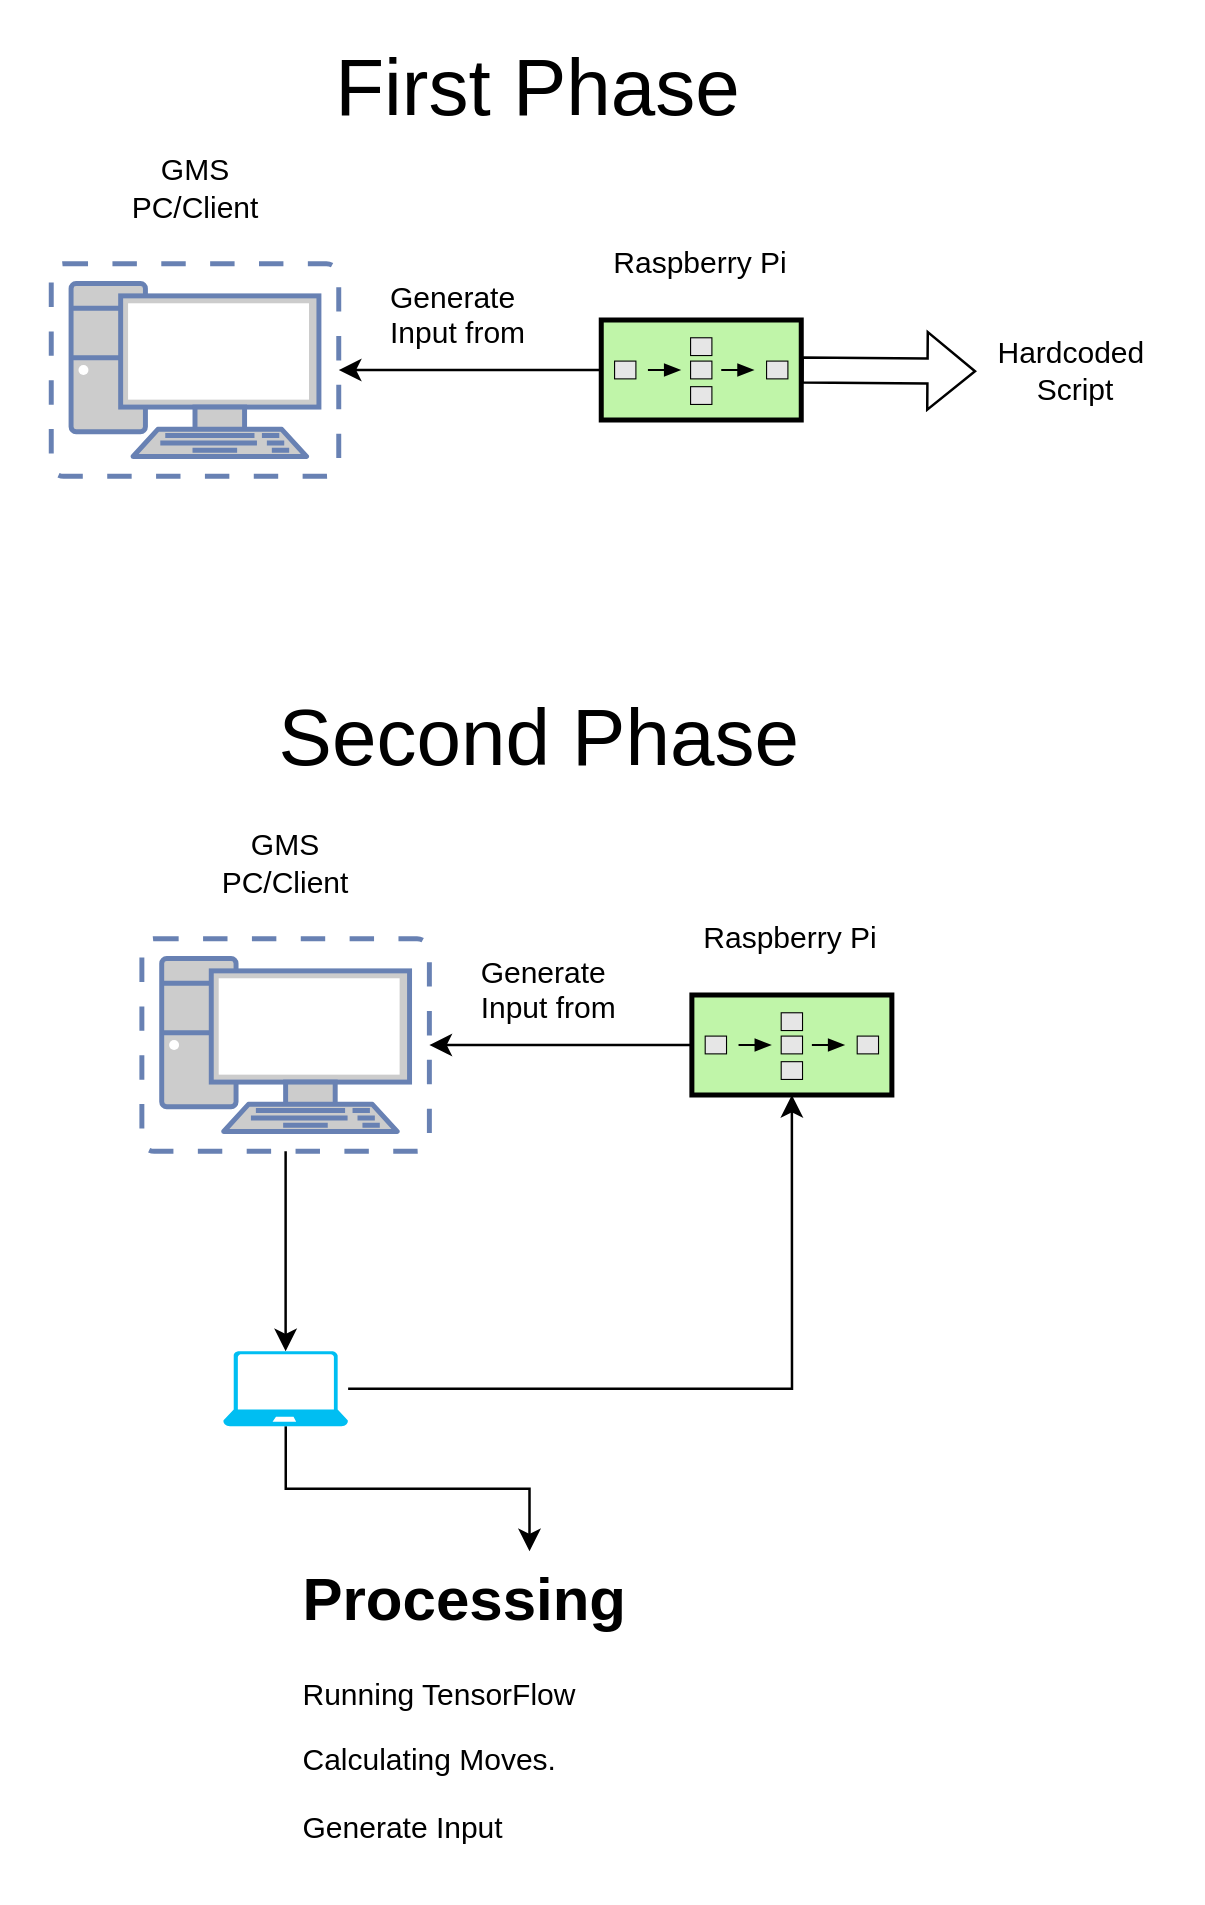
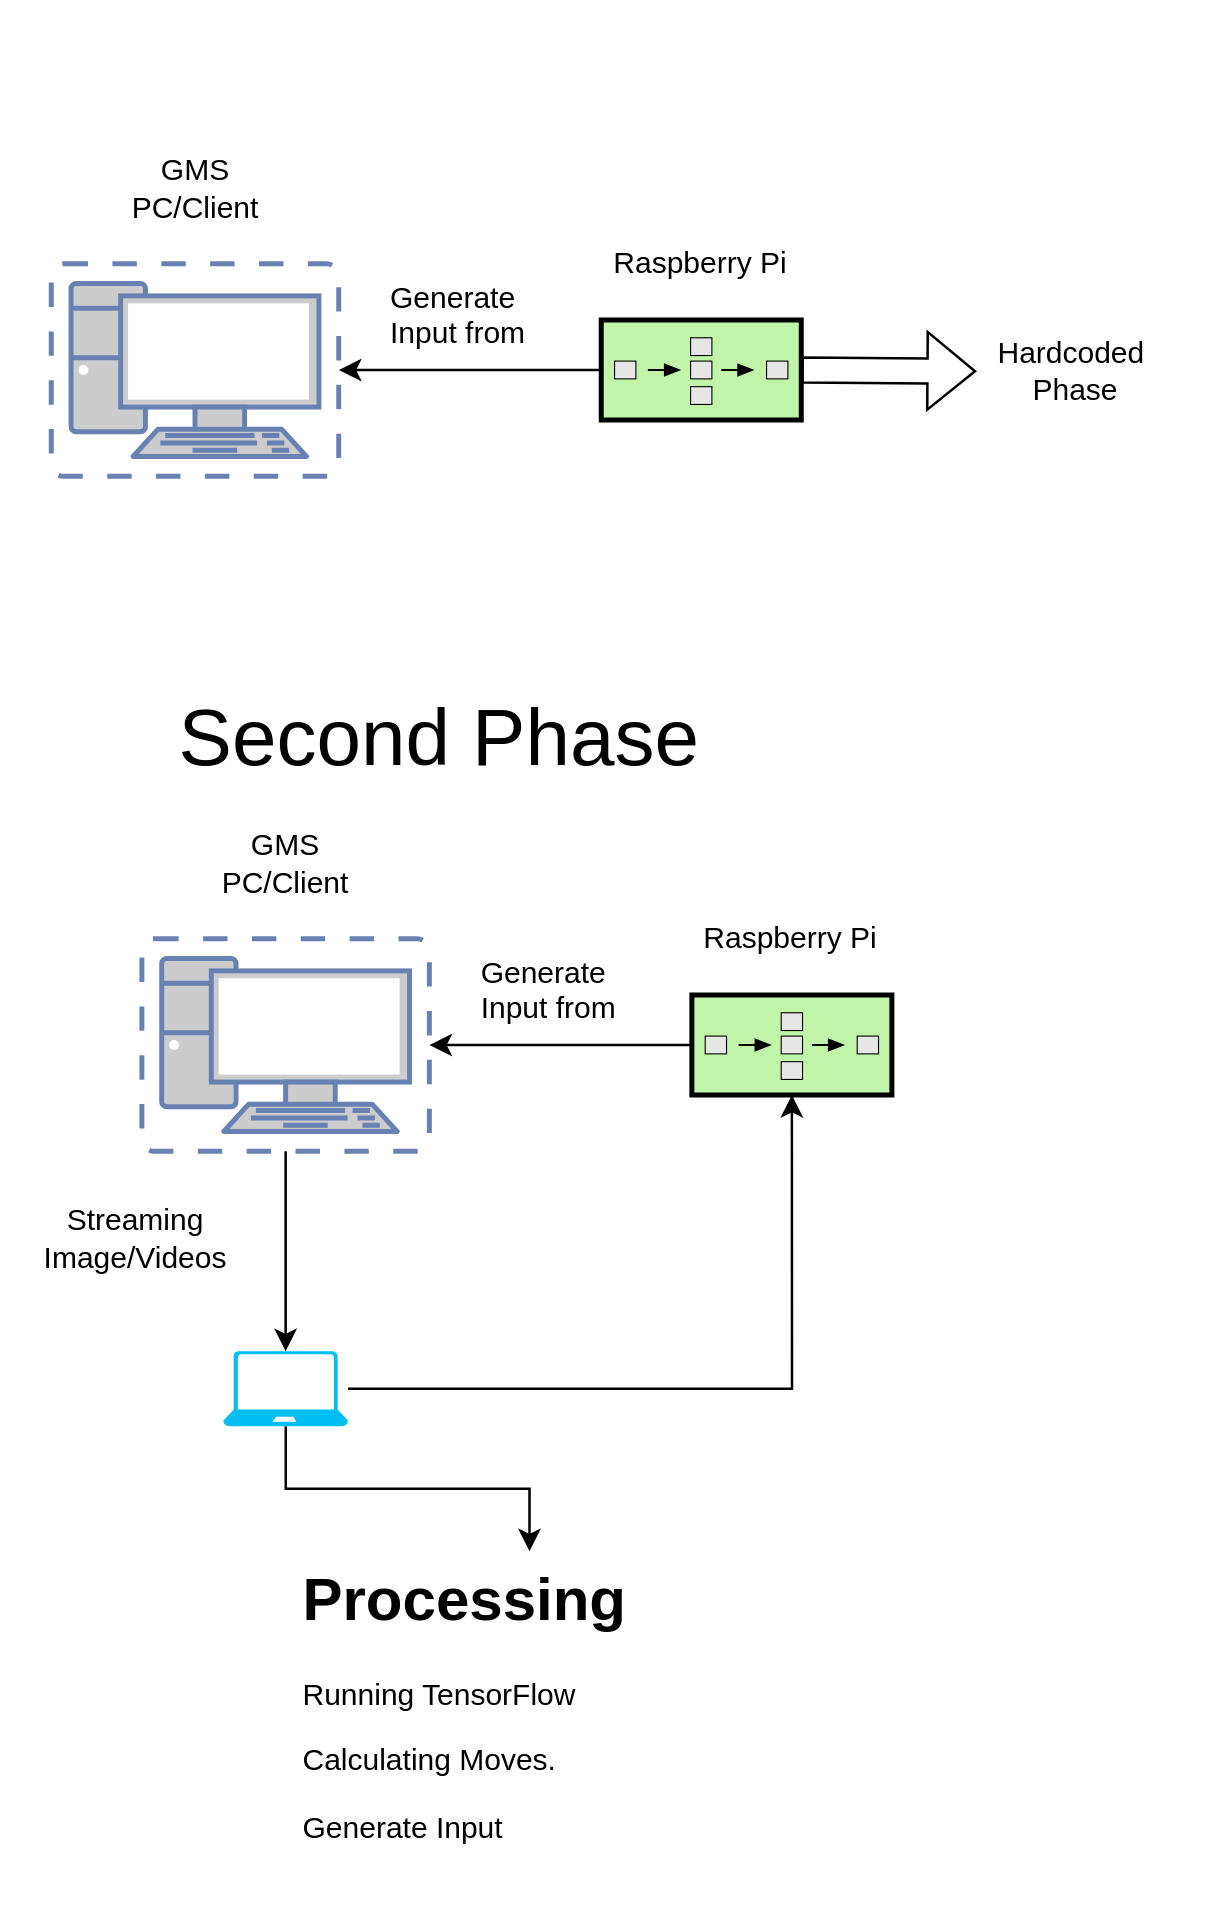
node "First Phase": removed
node "Hardcoded Script": label "Hardcoded Script" -> "Hardcoded Phase"
node "Second Phase": moved (539, 739) -> (439, 739)
node "Streaming Image/Videos": added
